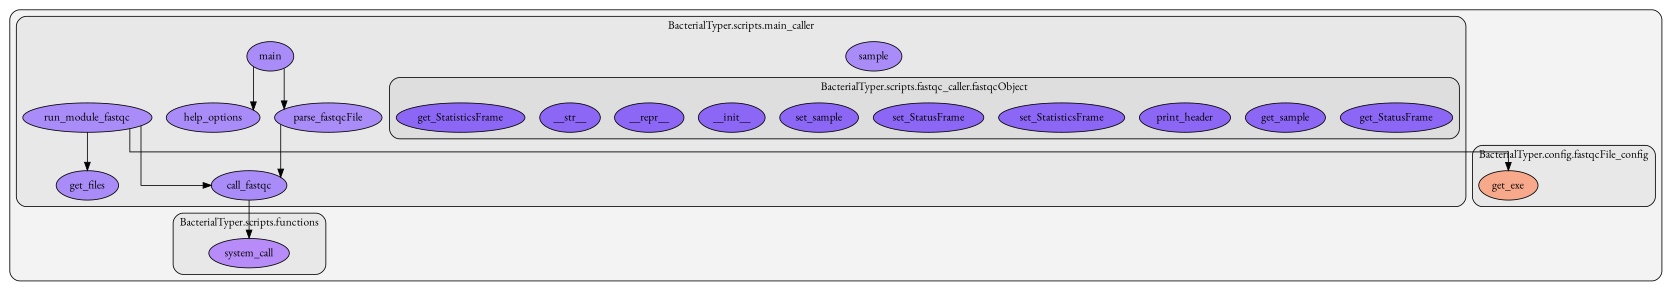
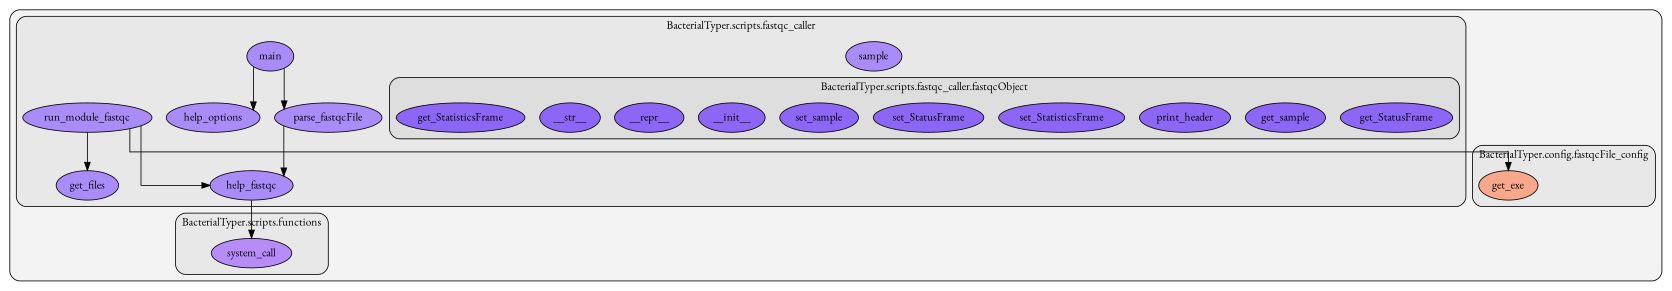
cluster "BacterialTyper.scripts.main_caller": label "BacterialTyper.scripts.main_caller" -> "BacterialTyper.scripts.fastqc_caller"
node "call_fastqc": label "call_fastqc" -> "help_fastqc"
